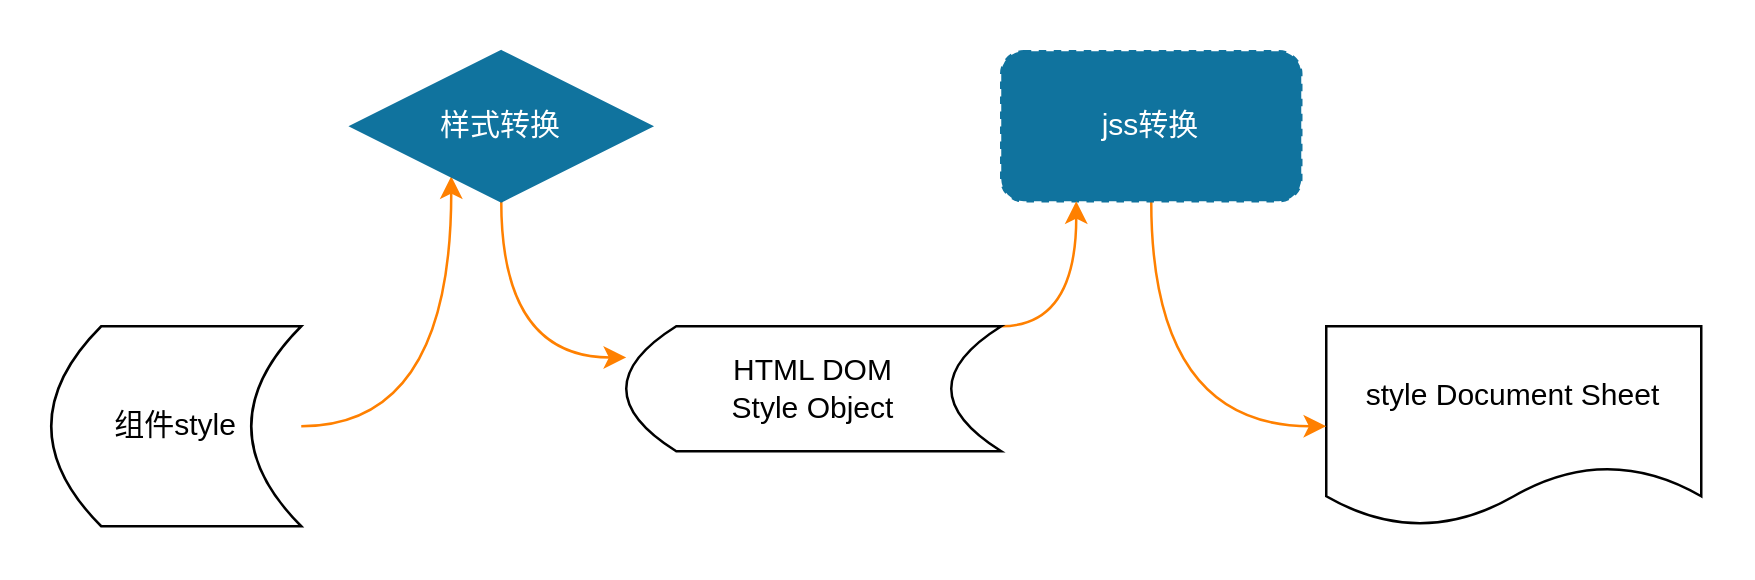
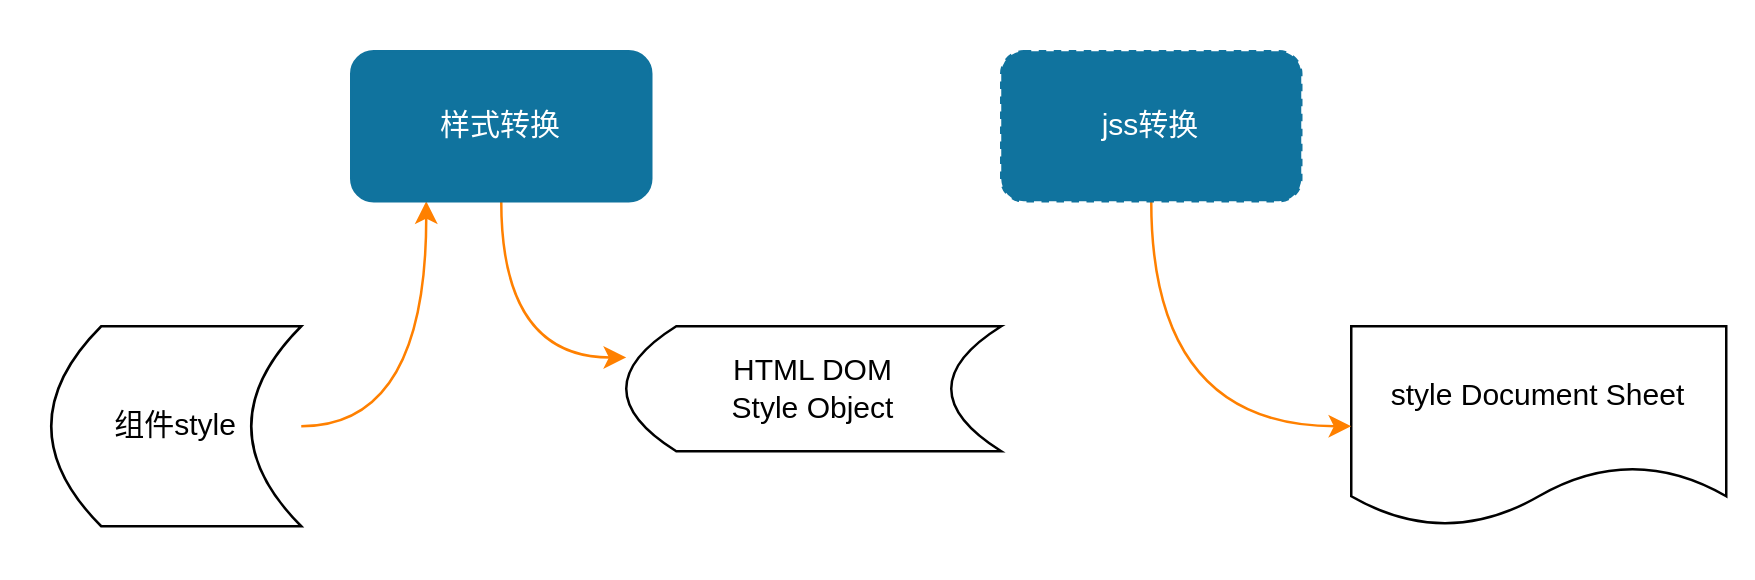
node "样式转换": shape diamond -> rounded rectangle
edge "HTML DOM Style Object" -> "jss转换": removed
node "style Document Sheet": moved (1514, 426) -> (1539, 426)
